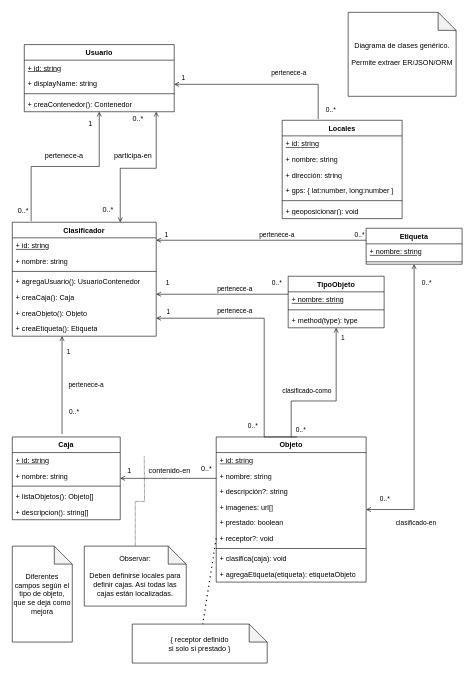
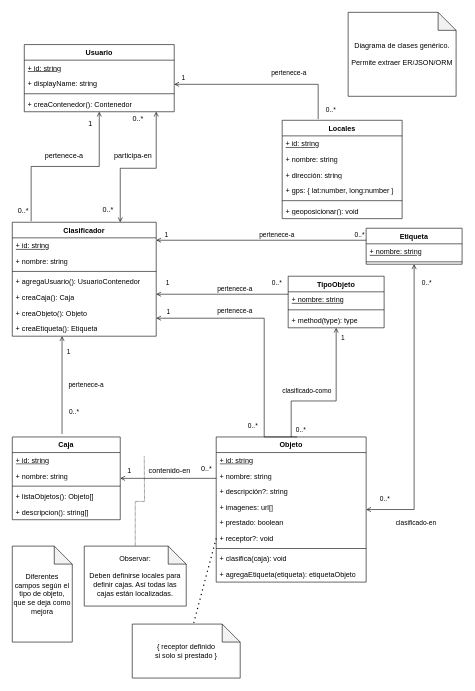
node "{ receptor definido si solo si prestado }": size 135x39 -> 108x54
